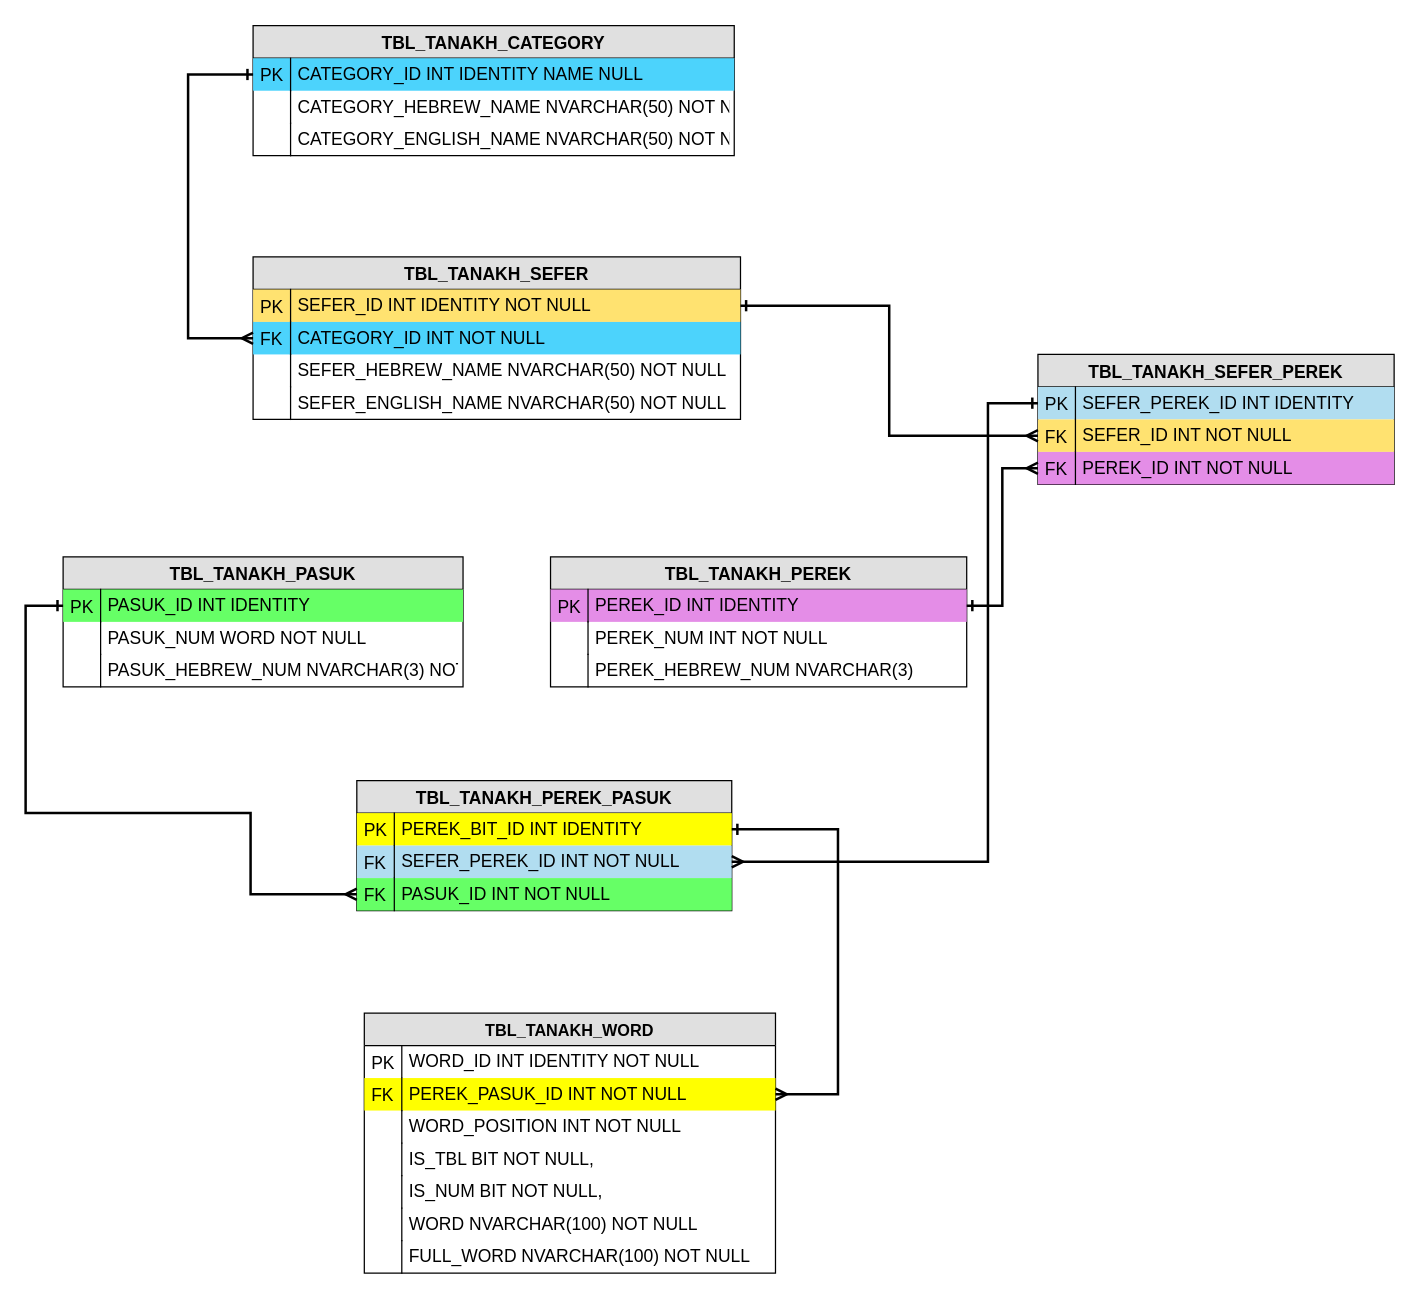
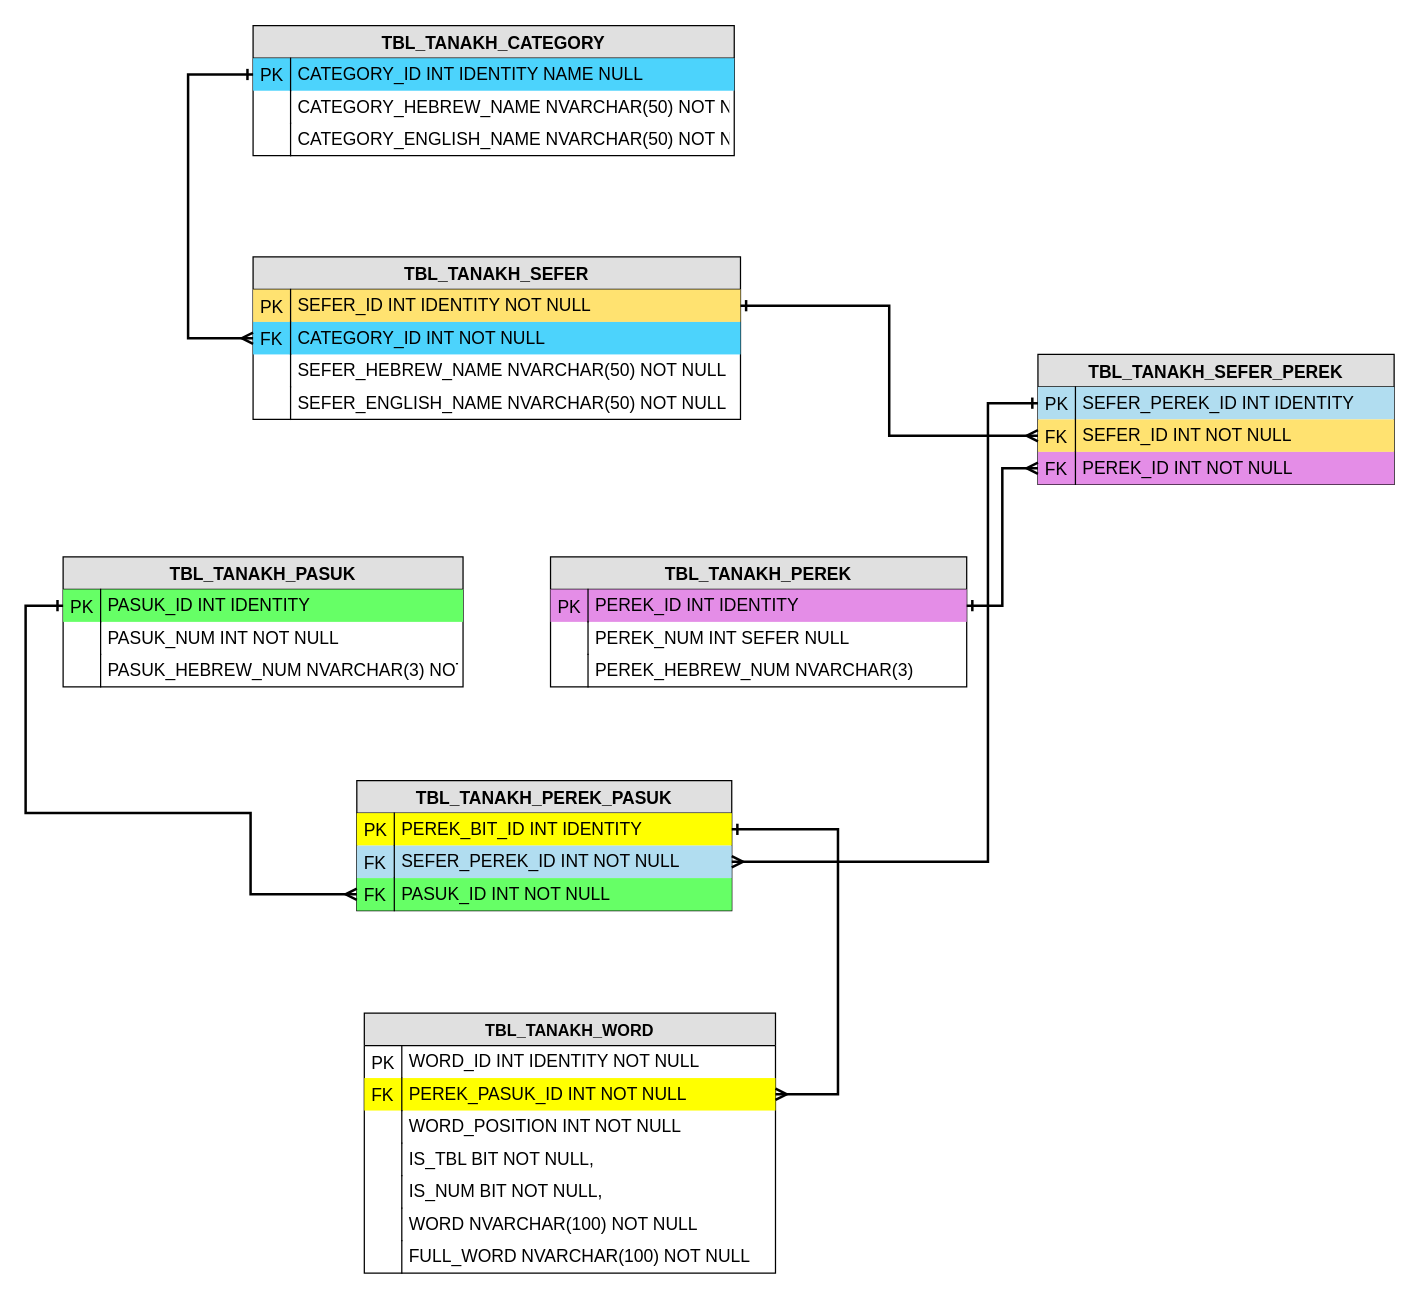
node "PASUK_NUM WORD NOT NULL": label "PASUK_NUM WORD NOT NULL" -> "PASUK_NUM INT NOT NULL"
node "PEREK_NUM INT NOT NULL": label "PEREK_NUM INT NOT NULL" -> "PEREK_NUM INT SEFER NULL"
